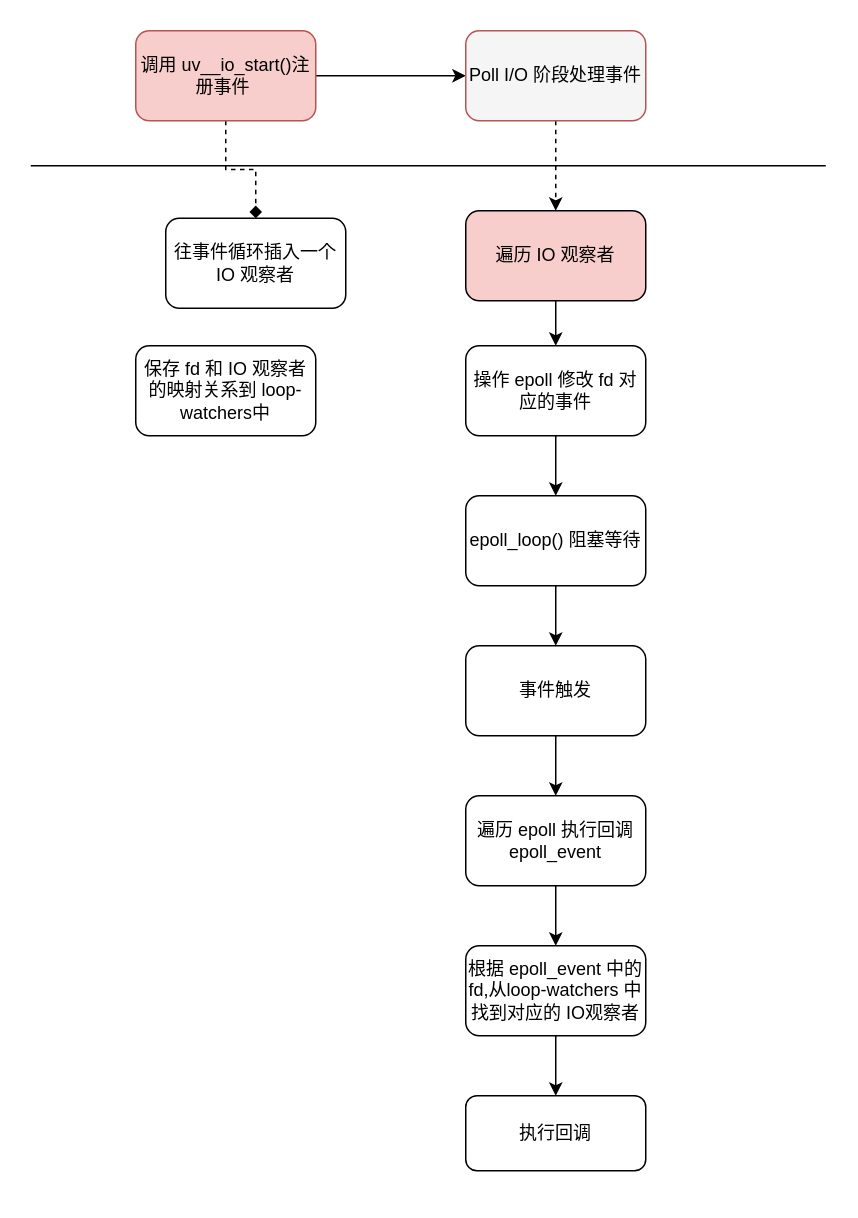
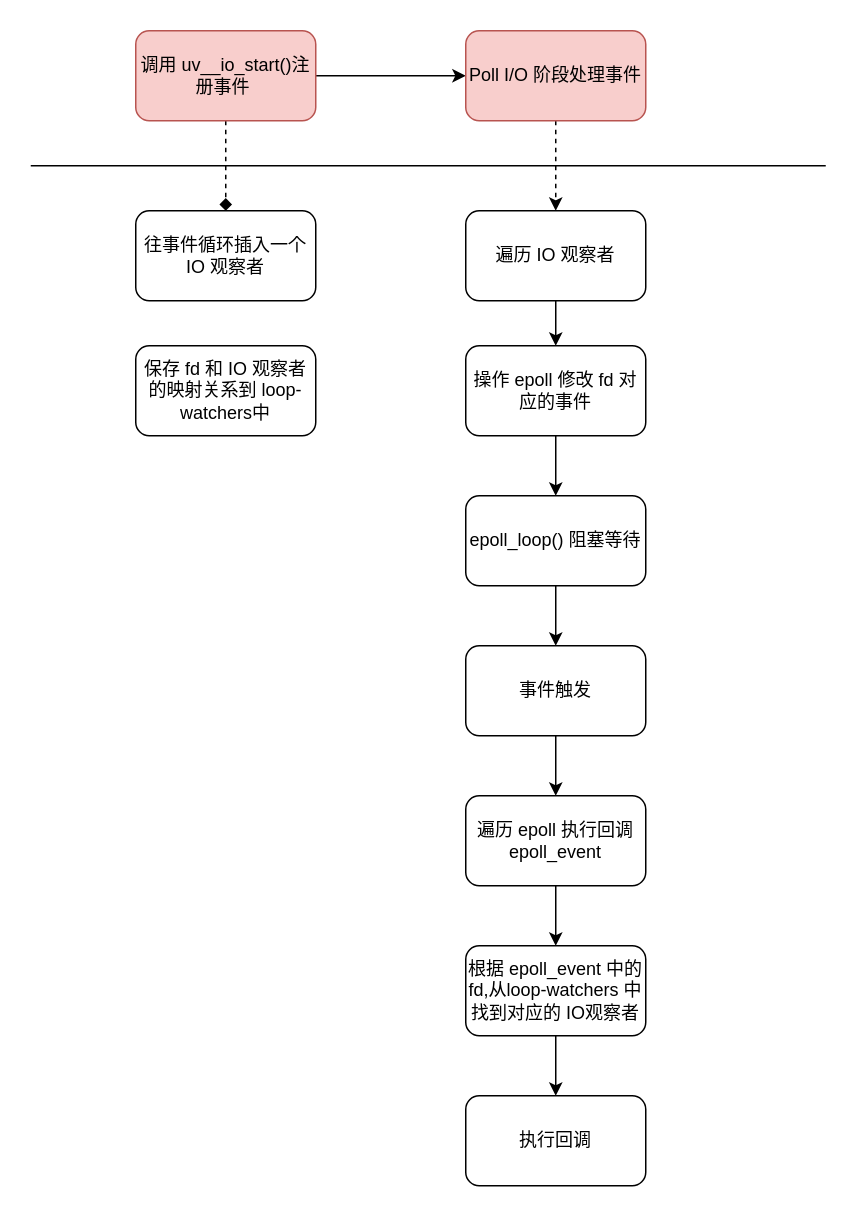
node "Poll I/O 阶段处理事件": fillcolor #f5f5f5 -> #f8cecc
node "遍历 IO 观察者": fillcolor #f8cecc -> #ffffff
node "往事件循环插入一个 IO 观察者": moved (256, 263) -> (226, 256)
node "执行回调": size 180x75 -> 180x90
